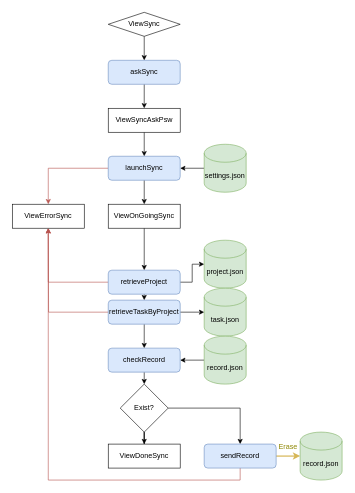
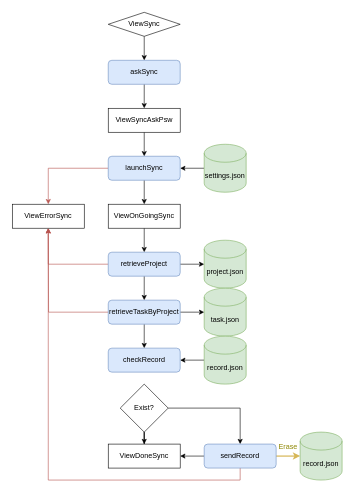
node "retrieveProject": moved (144, 282) -> (144, 264)
edge "checkRecord" -> "Exist?": removed
edge "sendRecord" -> "ViewDoneSync": added
